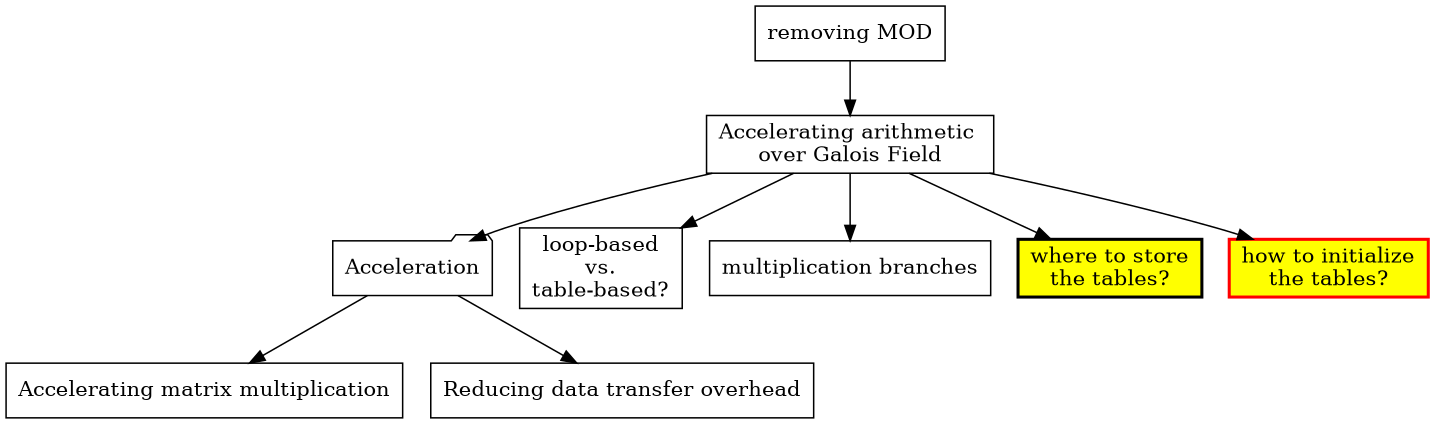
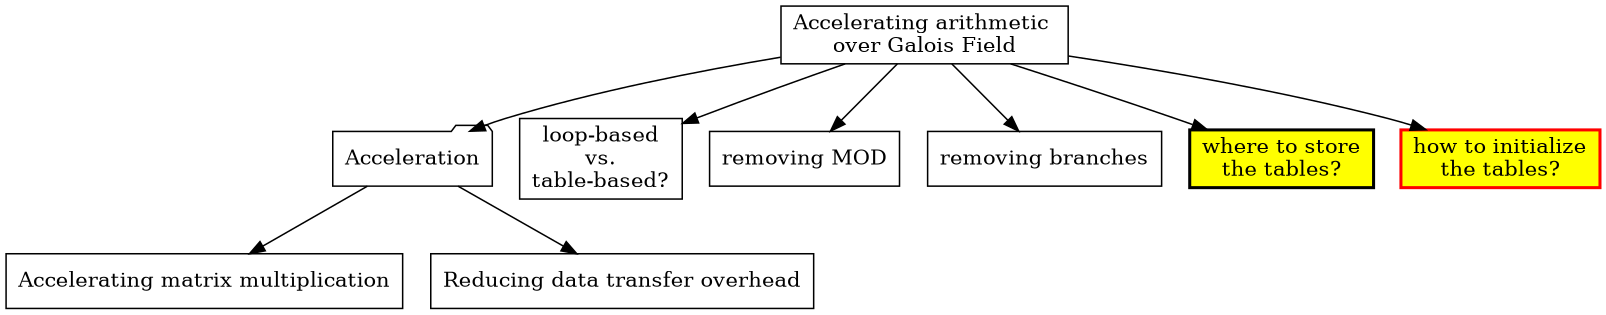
edge "removing MOD" -> "Accelerating arithmetic over Galois Field": reversed
node "multiplication branches": label "multiplication branches" -> "removing branches"
